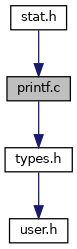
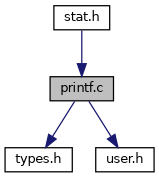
edge "types.h" -> "user.h": now "printf.c" -> "user.h"
